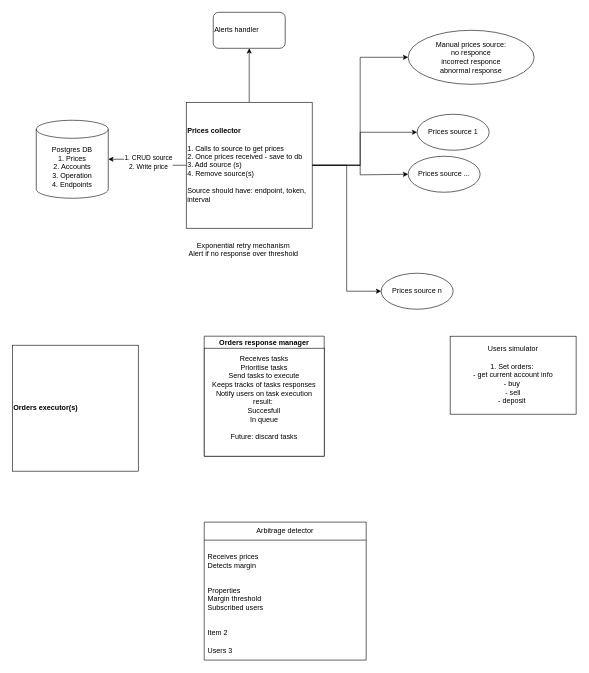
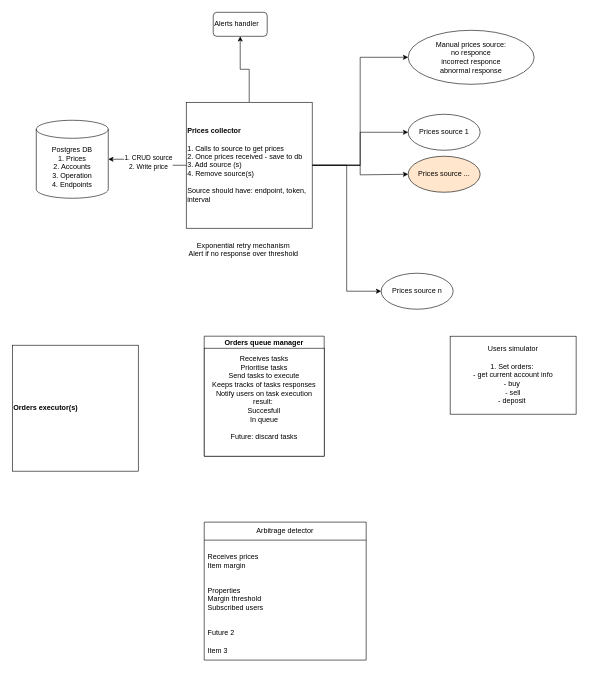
node "Alerts handler": size 72x36 -> 54x24
node "Prices source 1": moved (453, 132) -> (444, 132)
node "Prices source ...": fillcolor #ffffff -> #ffe6cc
node "Orders response manager": label "Orders response manager" -> "Orders queue manager"
node "Receives prices Detects margin": label "Receives prices Detects margin" -> "Receives prices Item margin"
node "Item 2": label "Item 2" -> "Future 2"
node "Users 3": label "Users 3" -> "Item 3"
